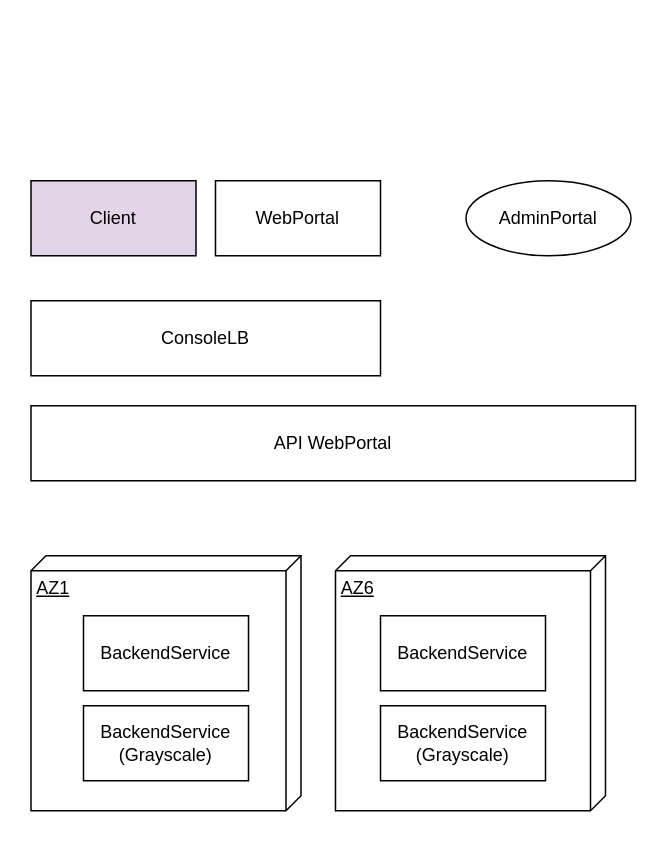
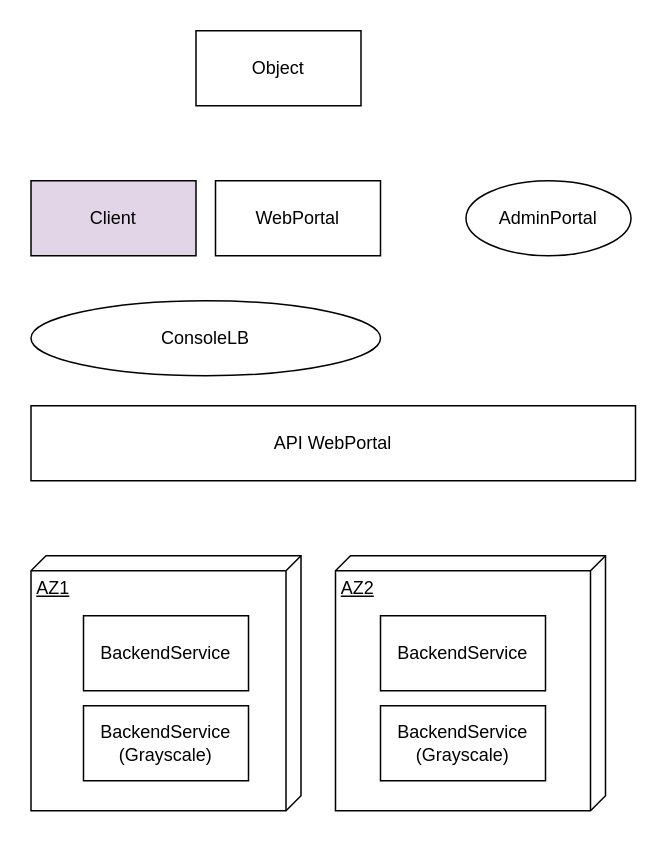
node "Object": added
node "ConsoleLB": shape rectangle -> ellipse
node "AZ6": label "AZ6" -> "AZ2"
